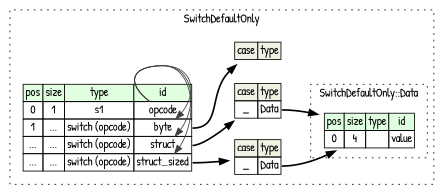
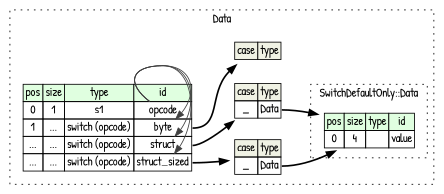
cluster "SwitchDefaultOnly": label "SwitchDefaultOnly" -> "Data"
